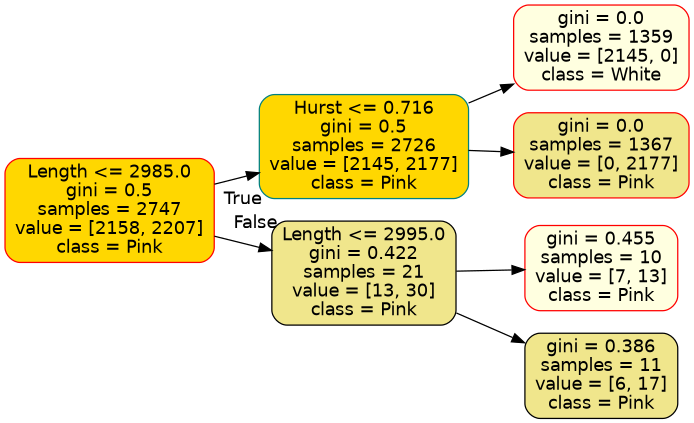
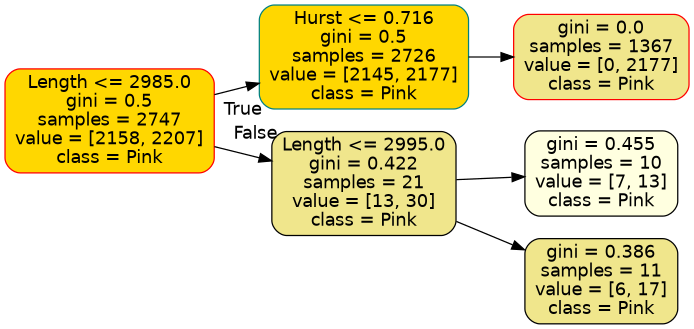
node "gini = 0.0 samples = 1359 value = [2145, 0] class = White": removed
node "gini = 0.455 samples = 10 value = [7, 13] class = Pink": color red -> black
